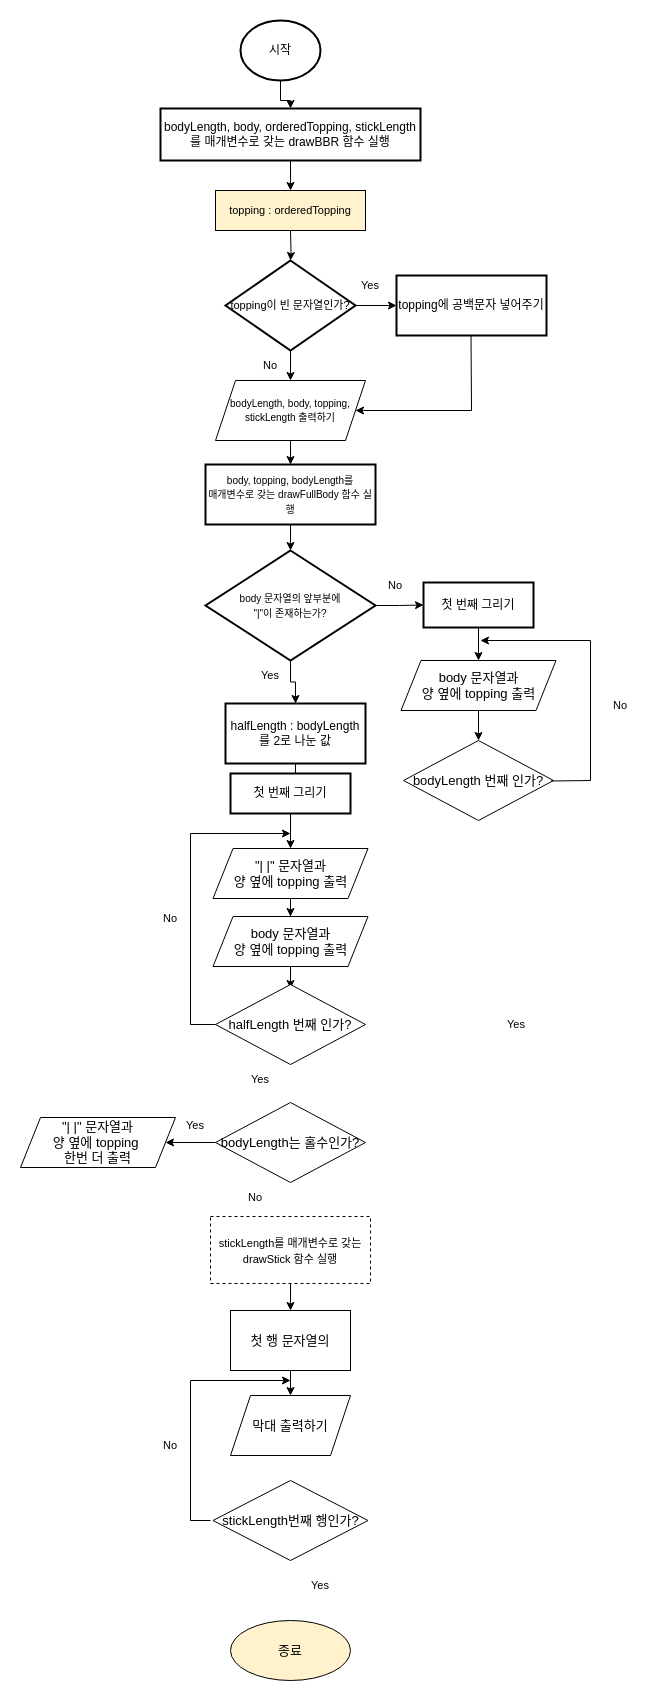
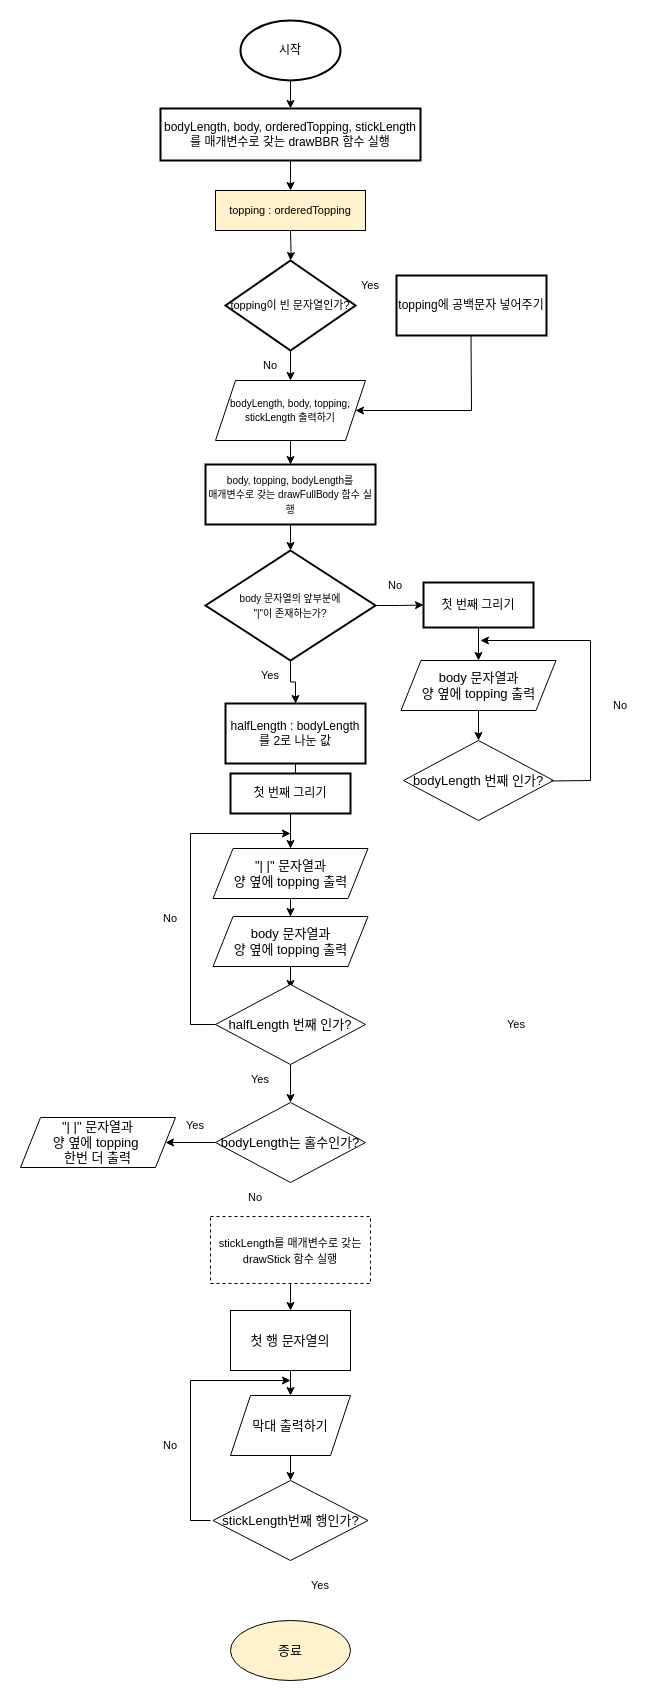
node "시작": size 80x60 -> 100x60
edge "topping이 빈 문자열인가?" -> "topping에 공백문자 넣어주기": removed
edge "halfLength 번째 인가?" -> "bodyLength는 홀수인가?": added
edge "막대 출력하기" -> "stickLength번째 행인가?": added
